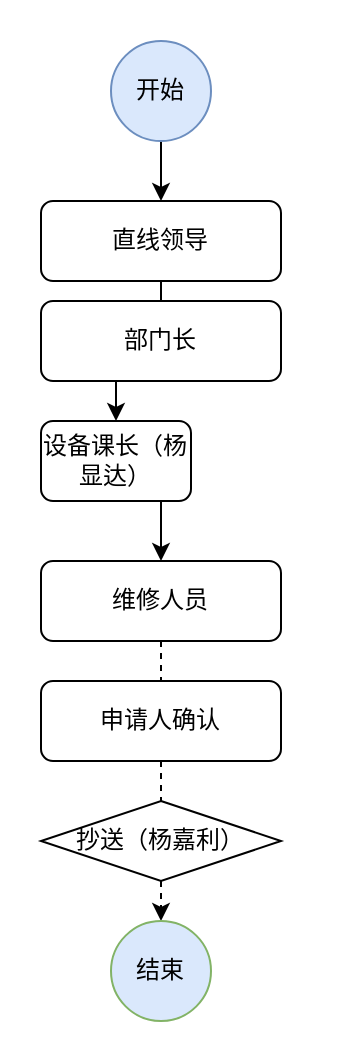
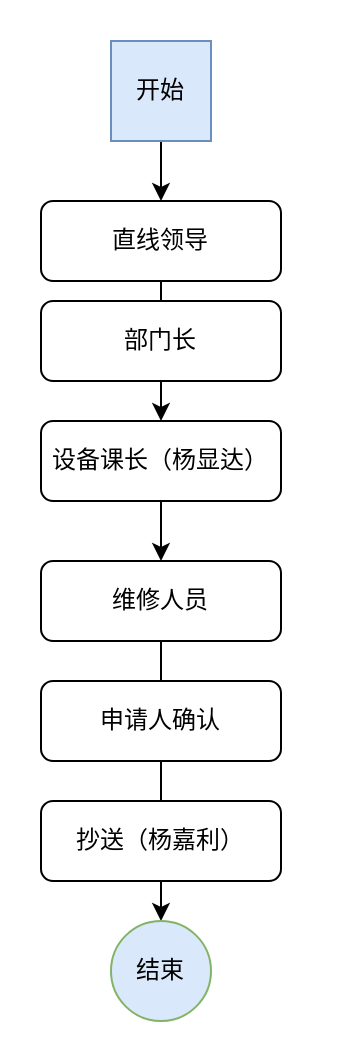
node "开始": shape ellipse -> rectangle
node "设备课长（杨显达）": size 150x80 -> 240x80
edge "维修人员" -> "结束": style dashed -> solid
node "抄送（杨嘉利）": shape diamond -> rounded rectangle
